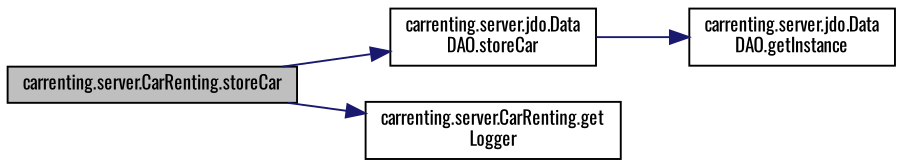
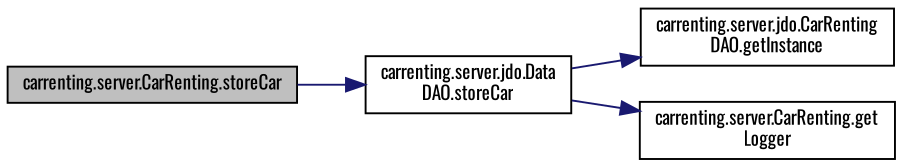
node "carrenting.server.jdo.Data DAO.getInstance": label "carrenting.server.jdo.Data DAO.getInstance" -> "carrenting.server.jdo.CarRenting DAO.getInstance"
edge "carrenting.server.CarRenting.storeCar" -> "carrenting.server.CarRenting.get Logger": now "carrenting.server.jdo.Data DAO.storeCar" -> "carrenting.server.CarRenting.get Logger"
